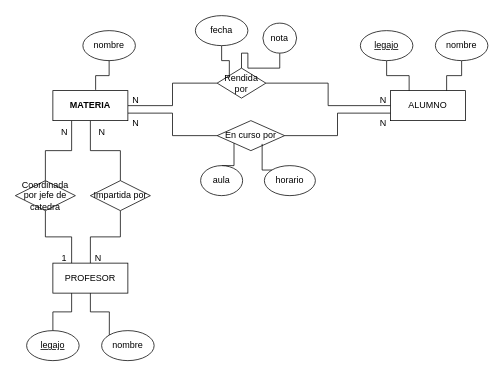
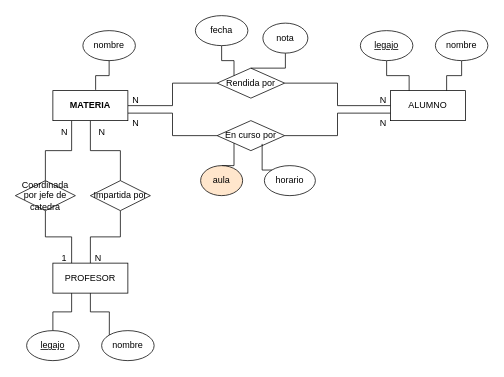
node "nota": size 34x30 -> 45x30
node "Rendida por": size 49x30 -> 68x30
node "aula": fillcolor #ffffff -> #ffe6cc
